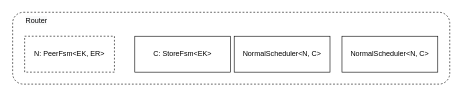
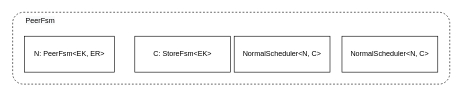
node "Router": label "Router" -> "PeerFsm"
node "N: PeerFsm<EK, ER>": style dashed -> solid
